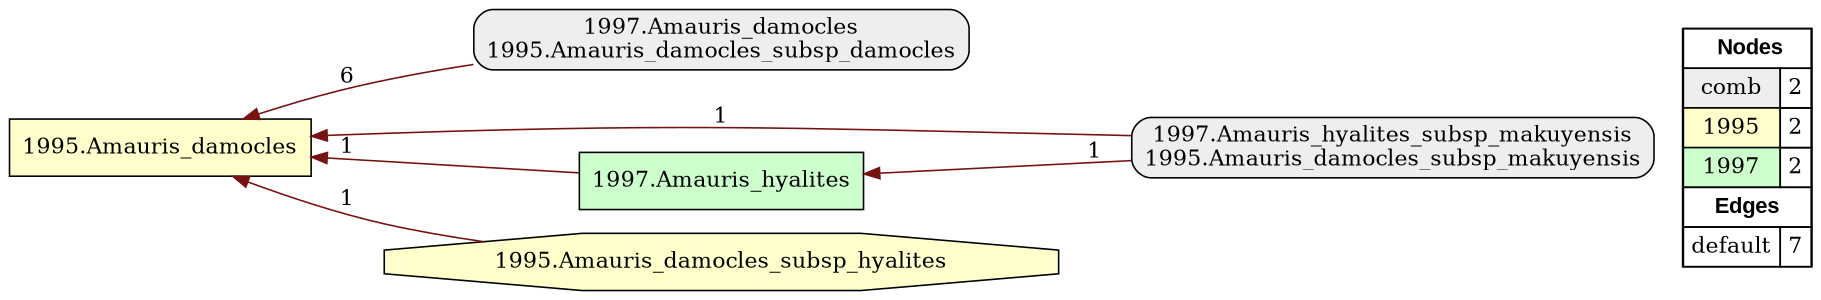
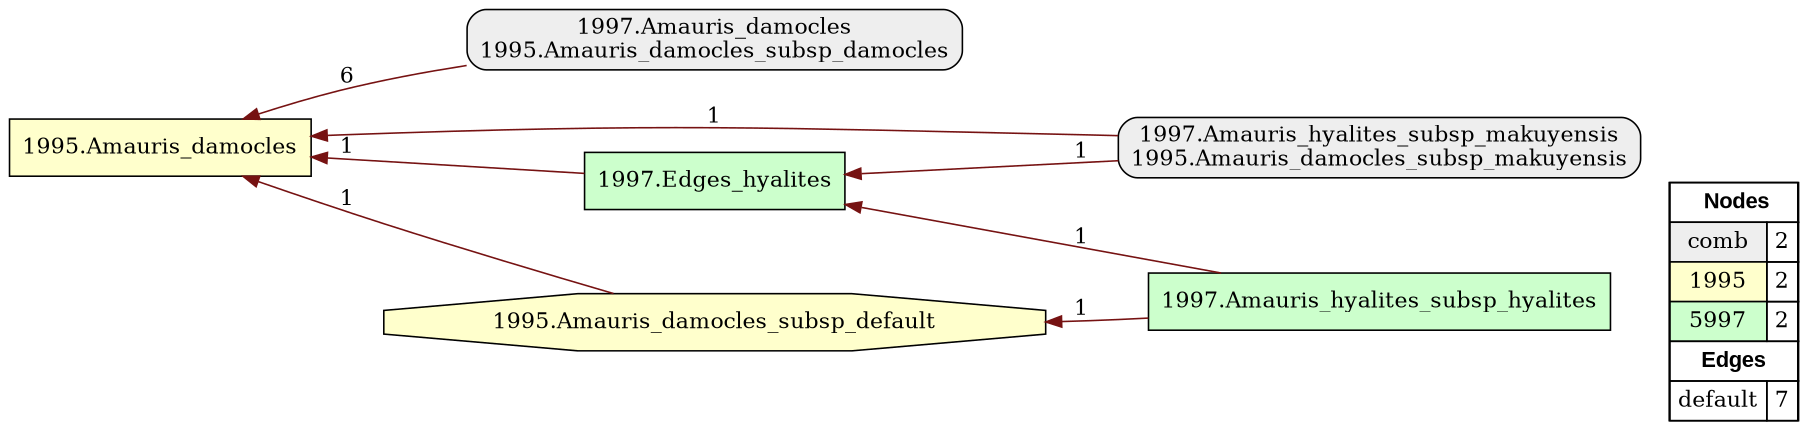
node "Nodes": text "1997" -> "5997"
node "1997.Amauris_hyalites": label "1997.Amauris_hyalites" -> "1997.Edges_hyalites"
node "1995.Amauris_damocles_subsp_hyalites": label "1995.Amauris_damocles_subsp_hyalites" -> "1995.Amauris_damocles_subsp_default"
node "1997.Amauris_hyalites_subsp_hyalites": added
